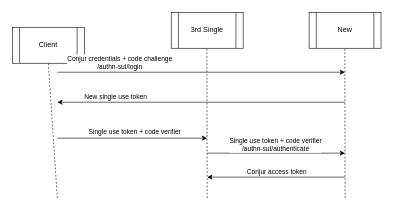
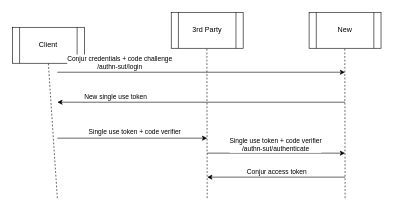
node "3rd Single": label "3rd Single" -> "3rd Party"
